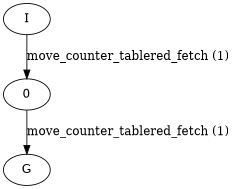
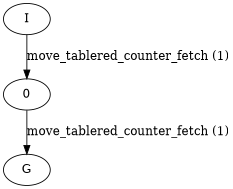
edge "I" -> "0": label "move_counter_tablered_fetch (1)" -> "move_tablered_counter_fetch (1)"
edge "0" -> "G": label "move_counter_tablered_fetch (1)" -> "move_tablered_counter_fetch (1)"
